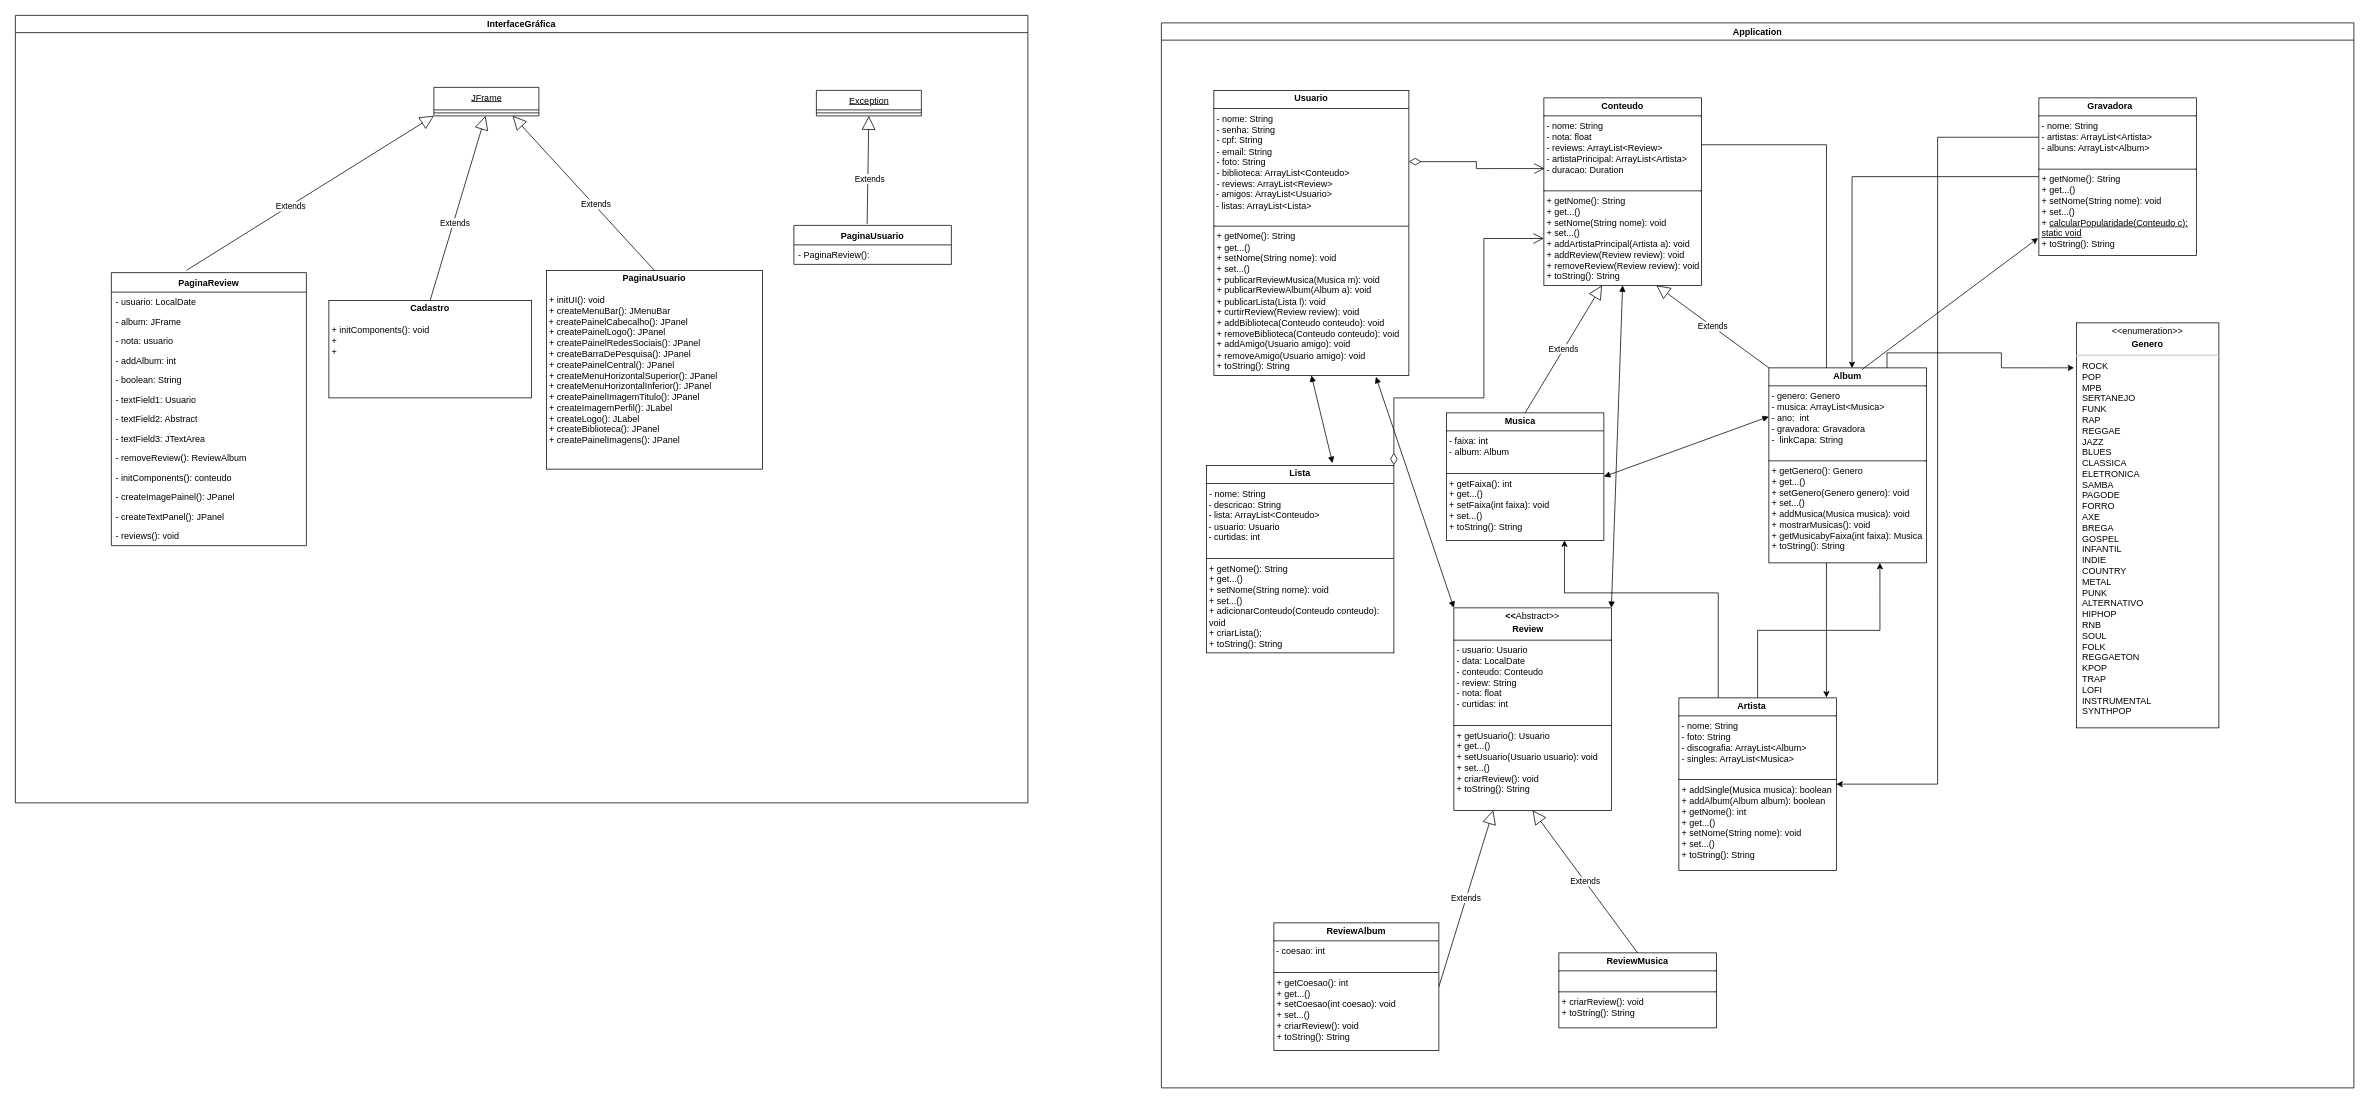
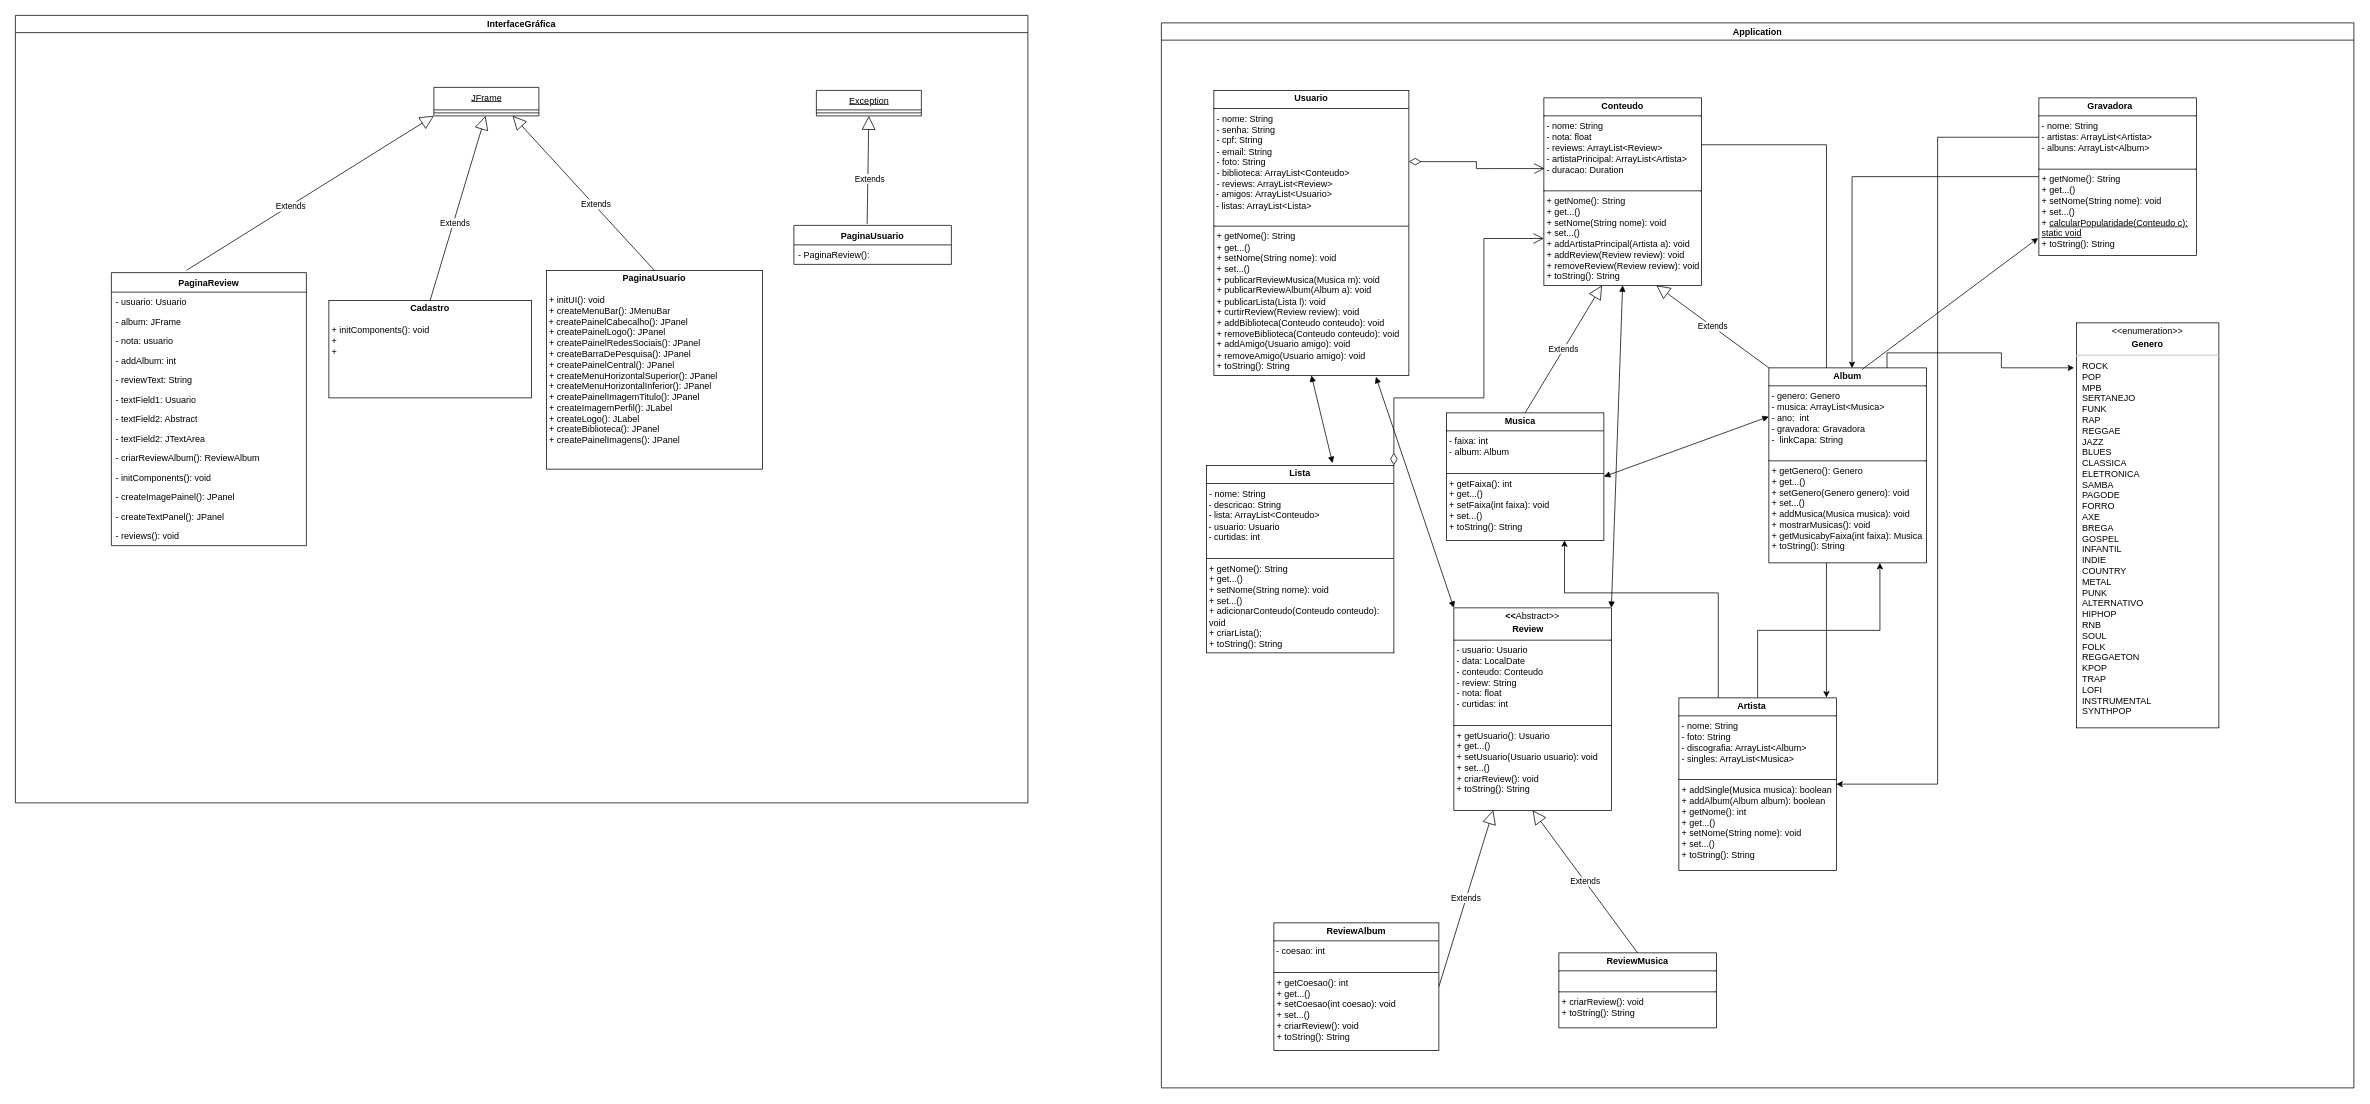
node "- usuario: LocalDate": label "- usuario: LocalDate" -> "- usuario: Usuario"
node "- boolean: String": label "- boolean: String" -> "- reviewText: String"
node "- textField3: JTextArea": label "- textField3: JTextArea" -> "- textField2: JTextArea"
node "- removeReview(): ReviewAlbum": label "- removeReview(): ReviewAlbum" -> "- criarReviewAlbum(): ReviewAlbum"
node "- initComponents(): conteudo": label "- initComponents(): conteudo" -> "- initComponents(): void"
